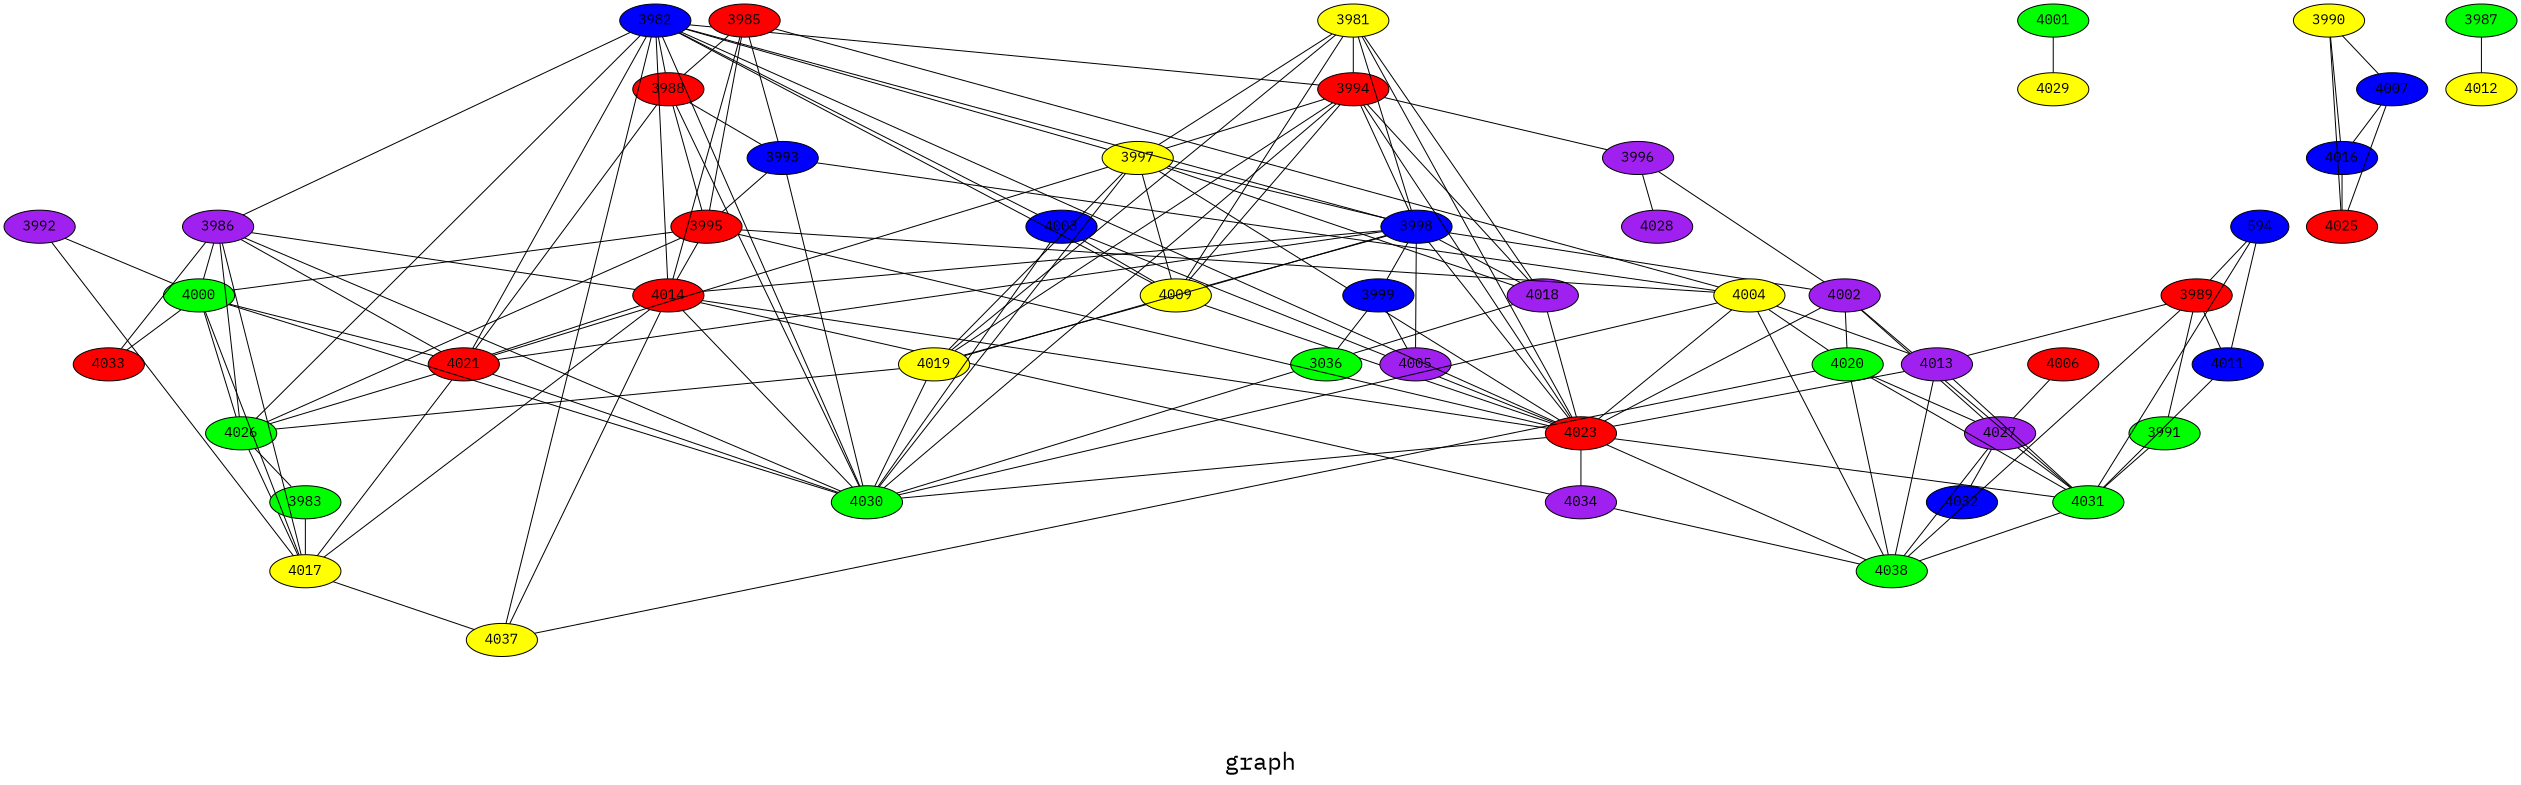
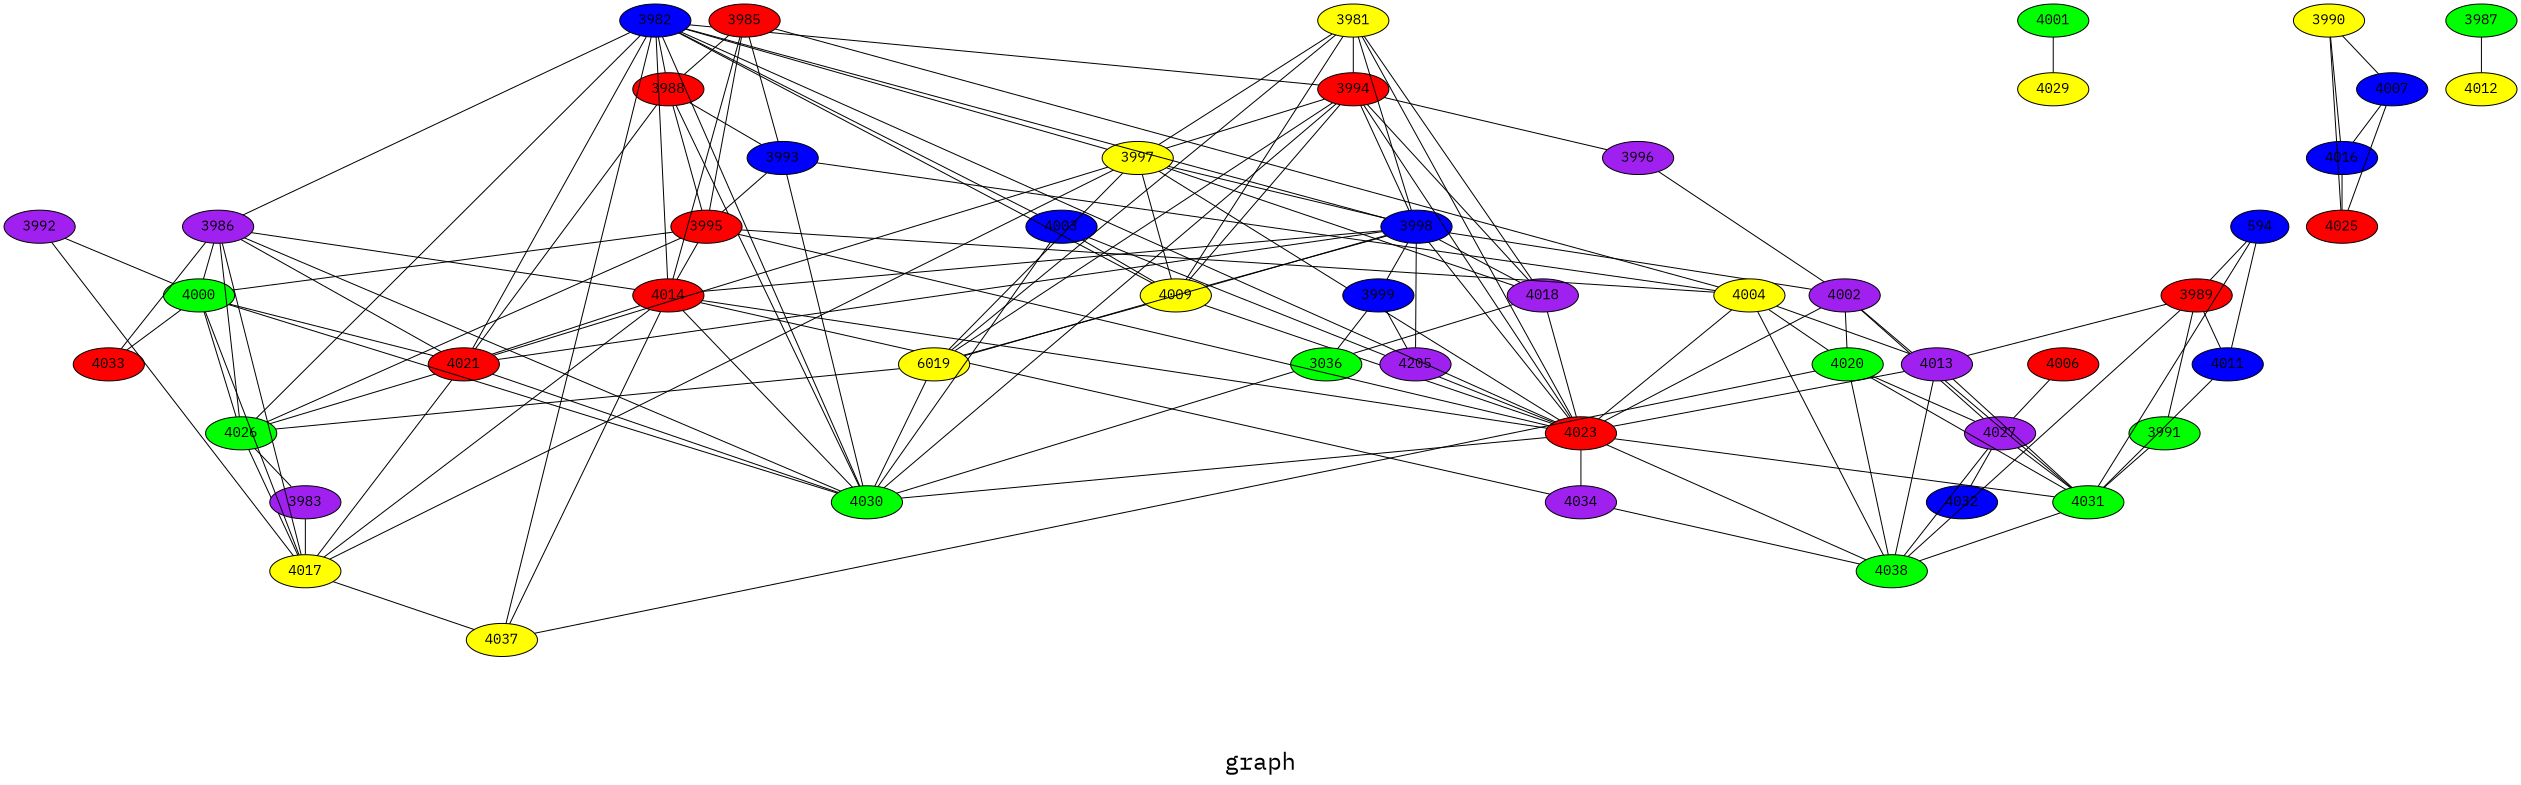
node "4028": removed
edge "3997" -- "4030": now "3997" -- "4017"
node "4019": label "4019" -> "6019"
node "4005": label "4005" -> "4205"
edge "4004" -- "4030": removed
node "3983": fillcolor green -> purple
